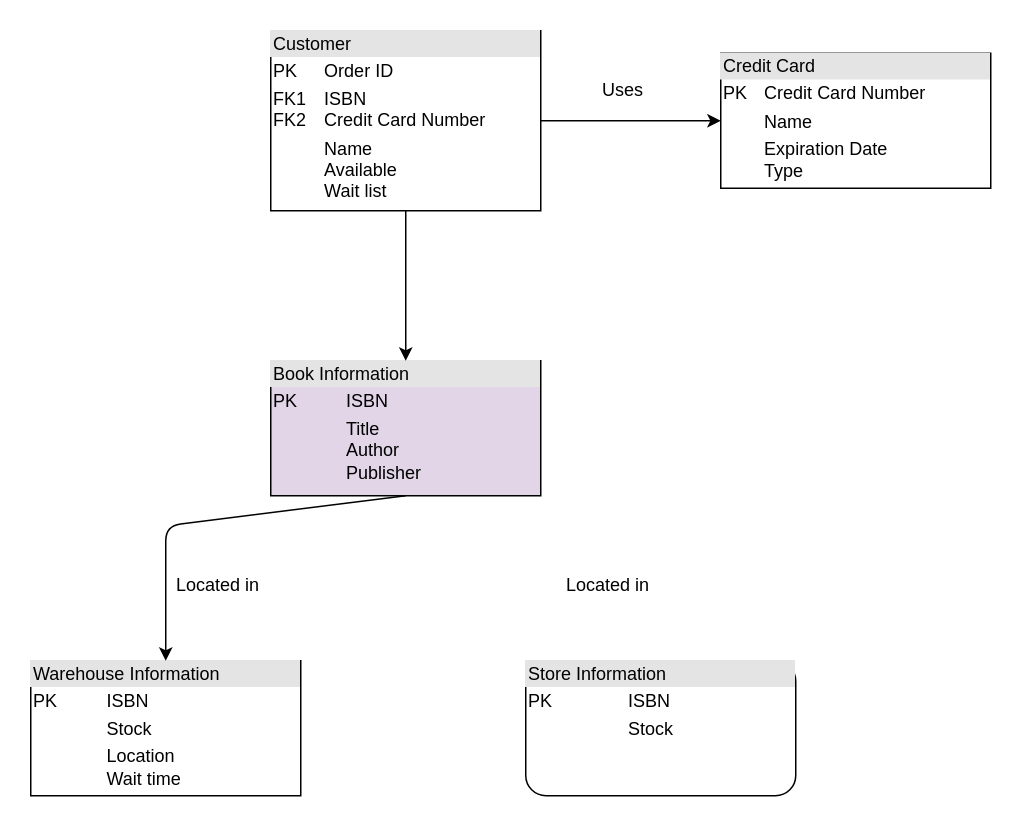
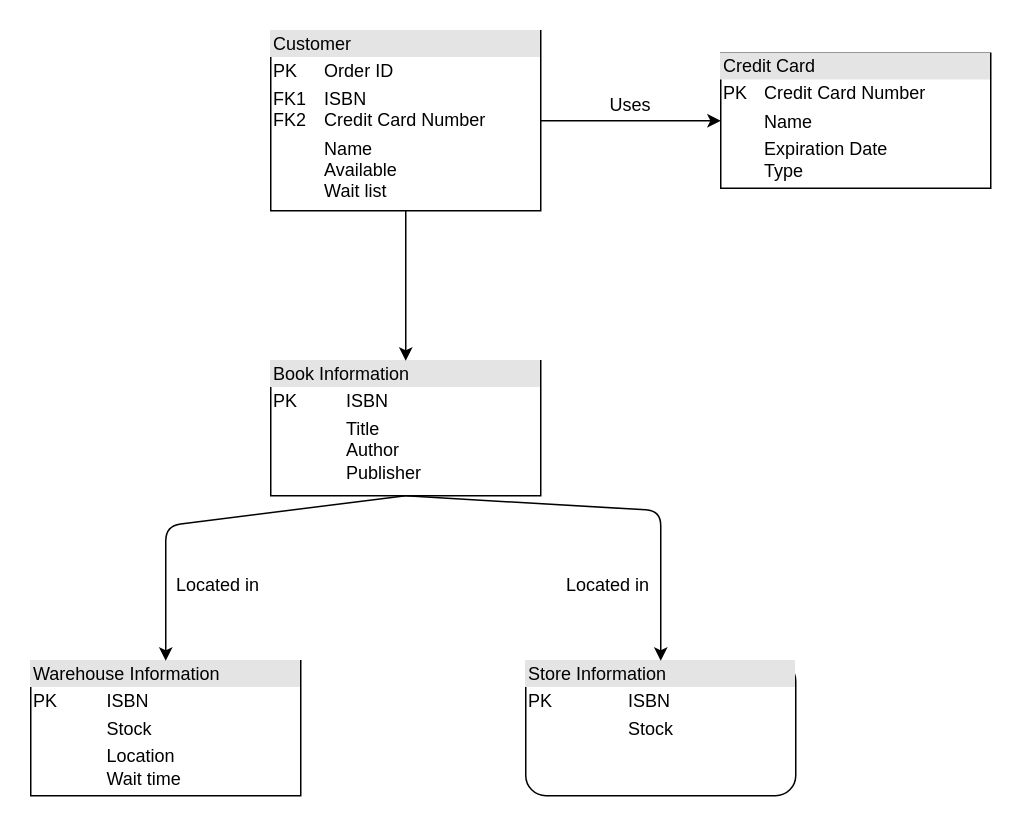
node "Uses": moved (623, 91) -> (631, 106)
node "Book Information PK ISBN Title Author Publisher": fillcolor #e1d5e7 -> #ffffff
edge "Book Information PK ISBN Title Author Publisher" -> "Store Information PK ISBN Stock": added
